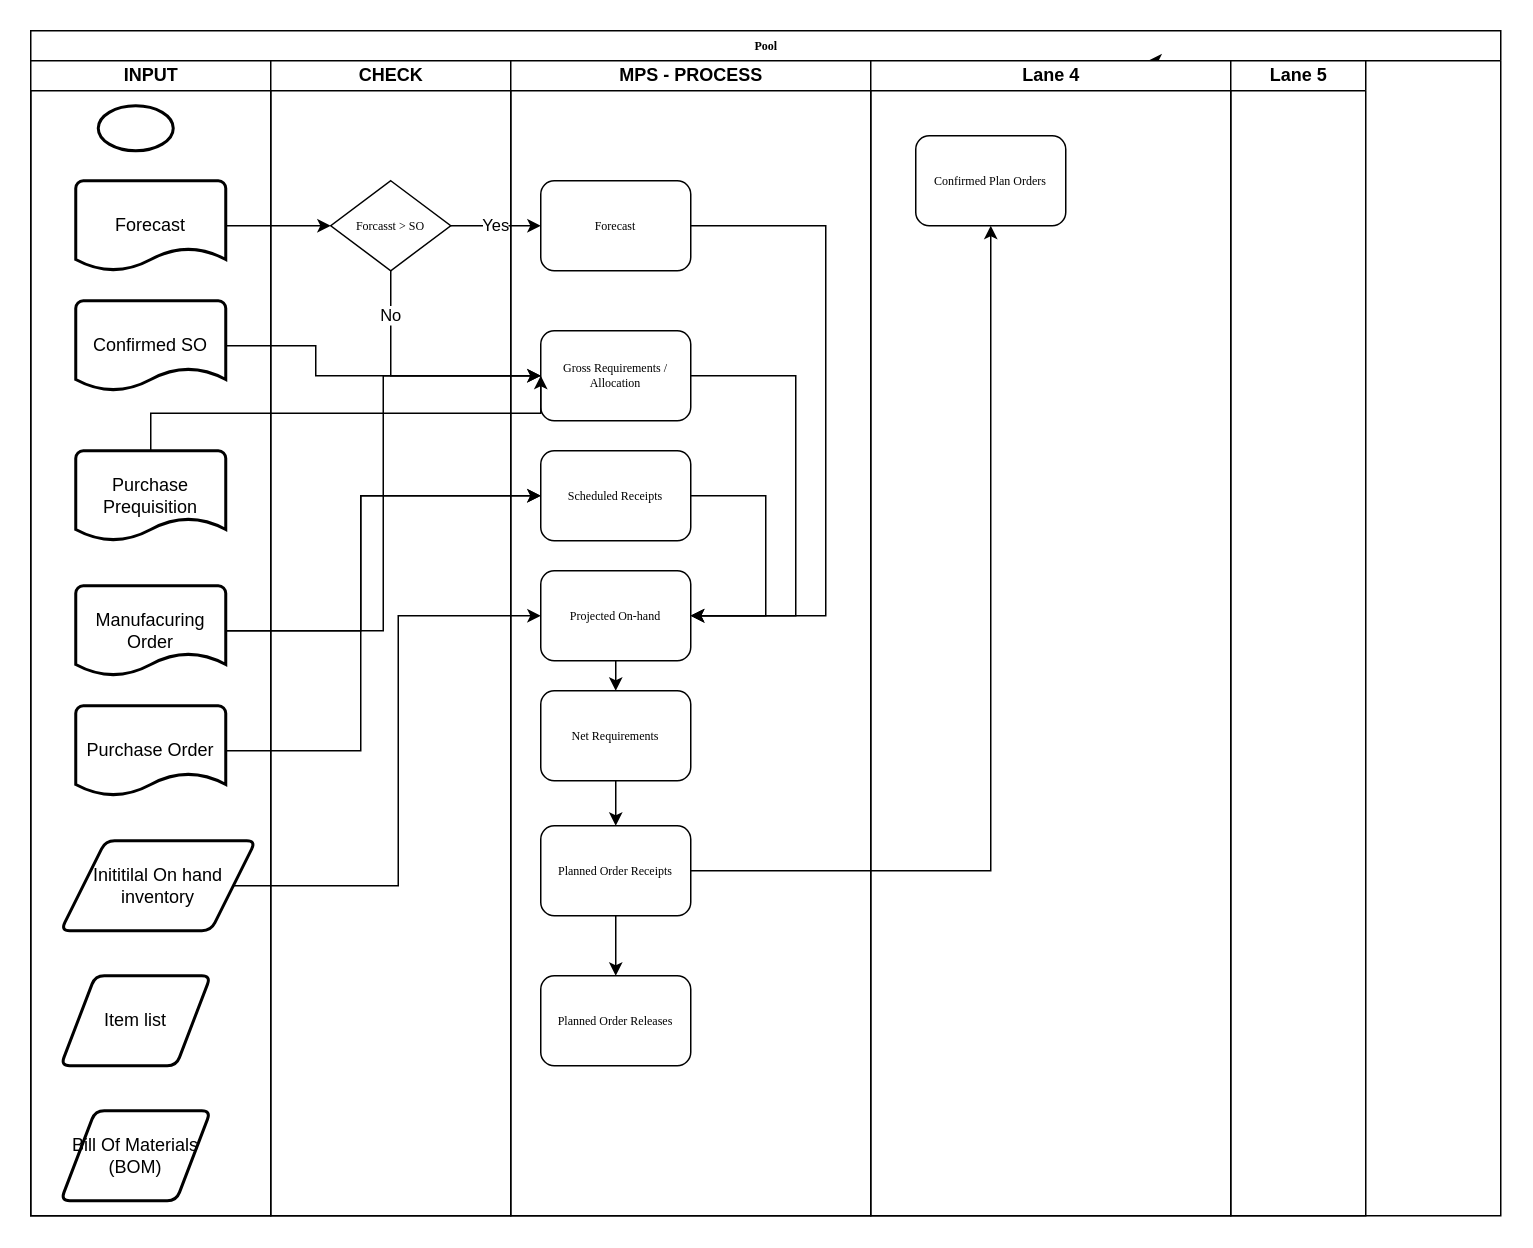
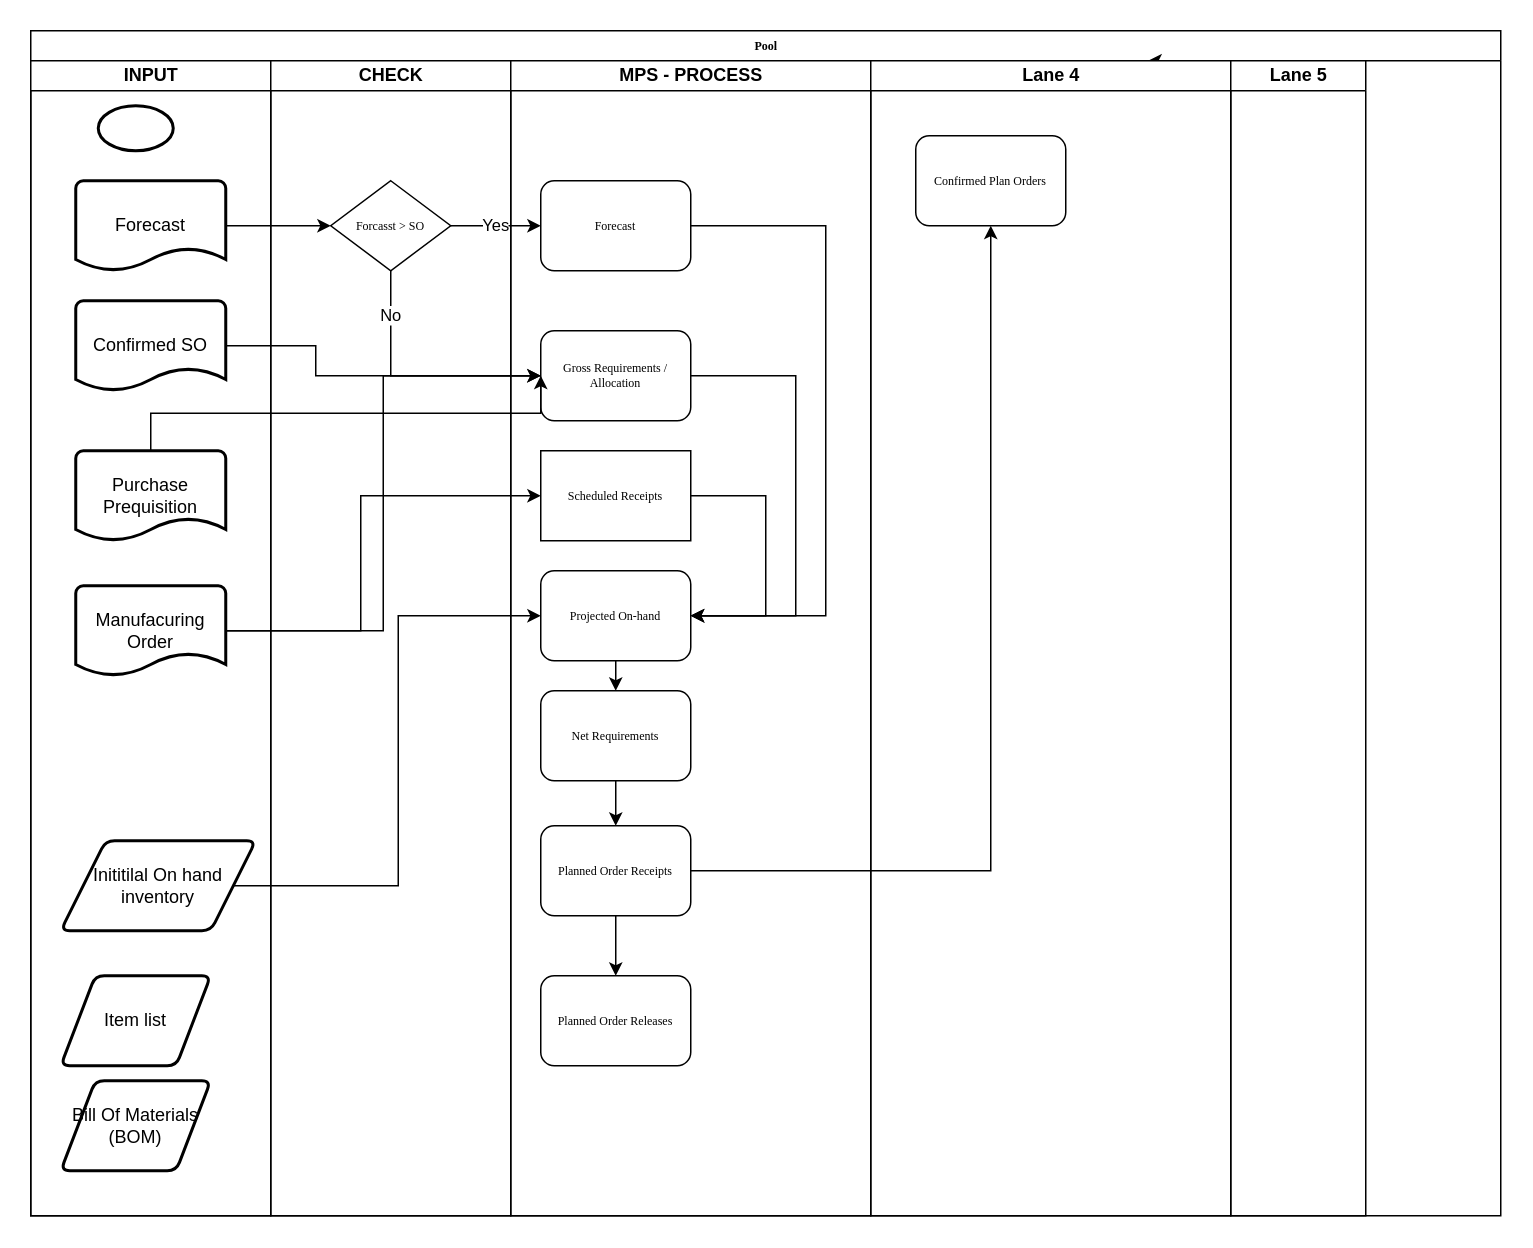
node "Scheduled Receipts": shape rounded rectangle -> rectangle
node "Purchase Order": removed
edge "Purchase Order" -> "Scheduled Receipts": removed
node "Bill Of Materials (BOM)": moved (136, 1156) -> (136, 1126)
